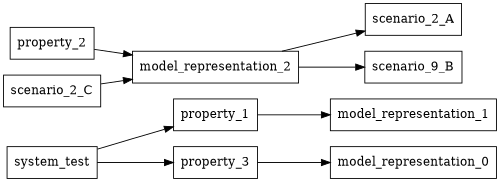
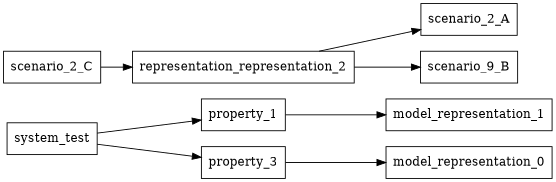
node "property_2": removed
node "model_representation_2": label "model_representation_2" -> "representation_representation_2"
